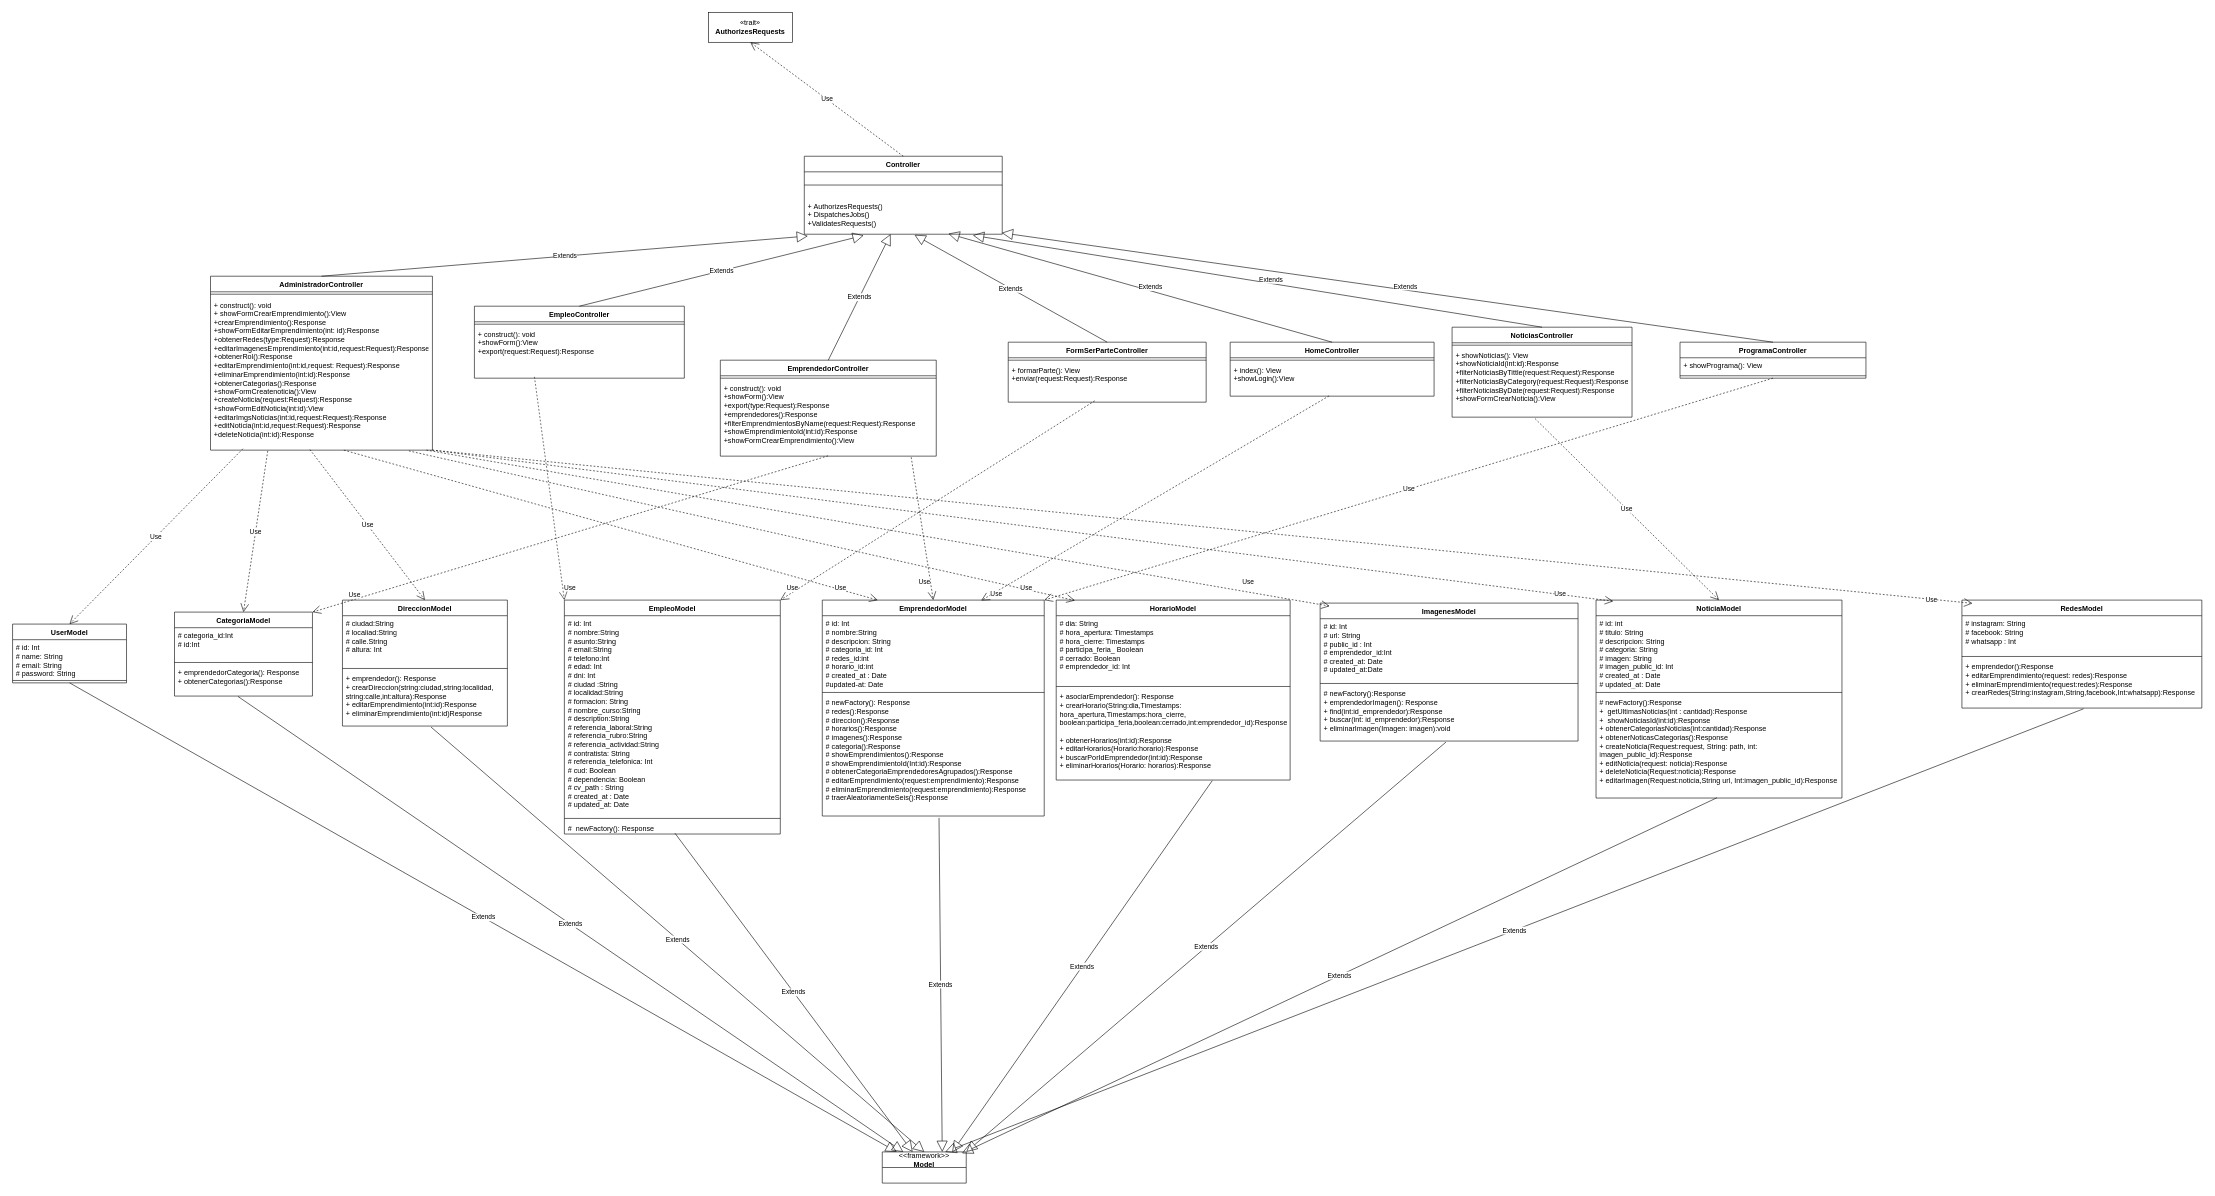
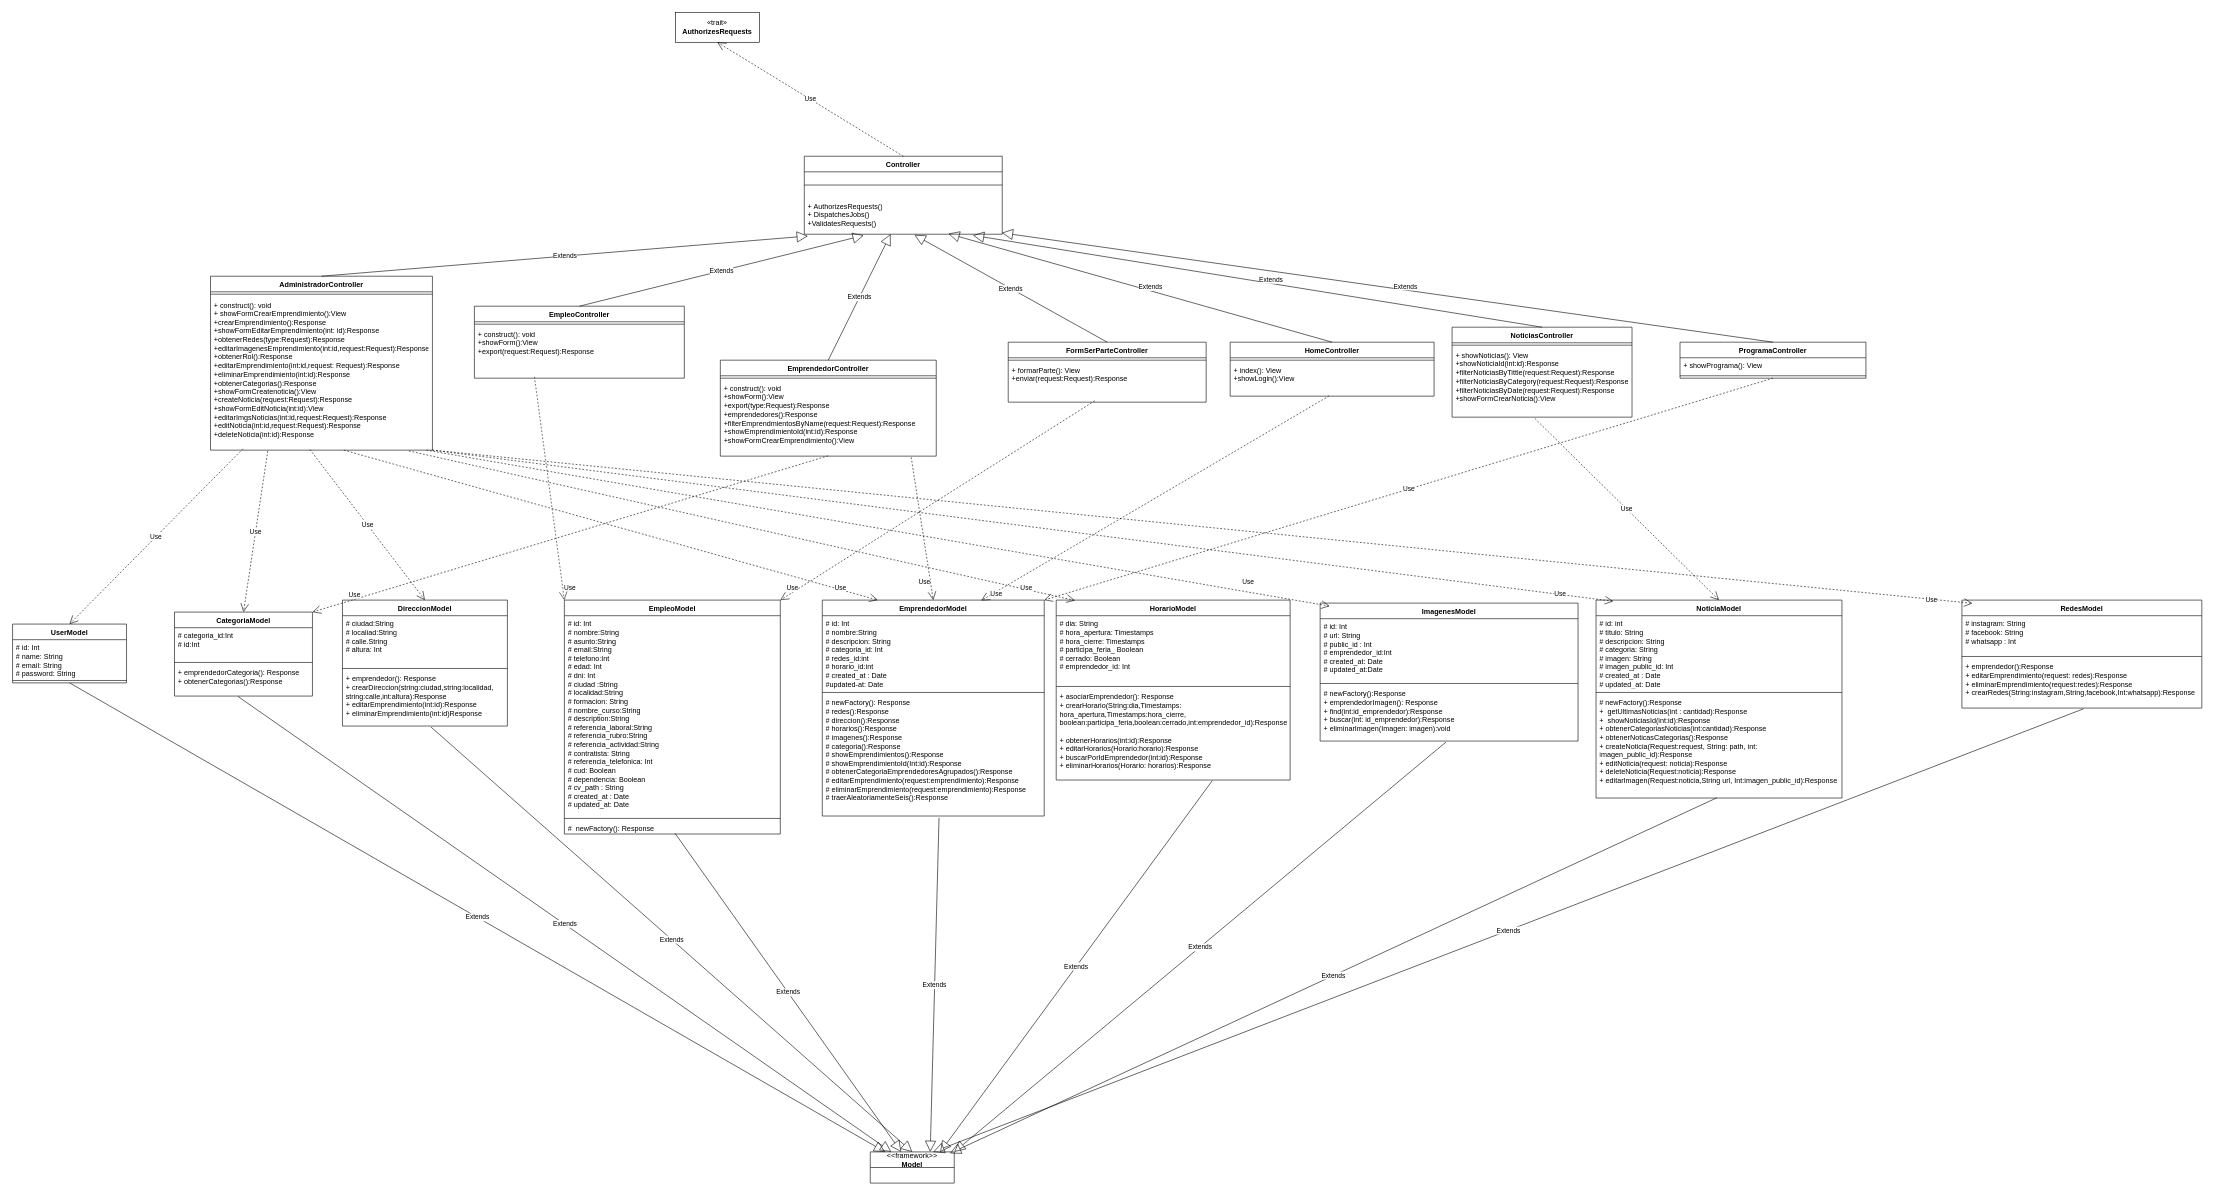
node "«trait» AuthorizesRequests": moved (750, 27) -> (717, 27)
node "<<framework>> Model": moved (924, 1168) -> (912, 1168)
